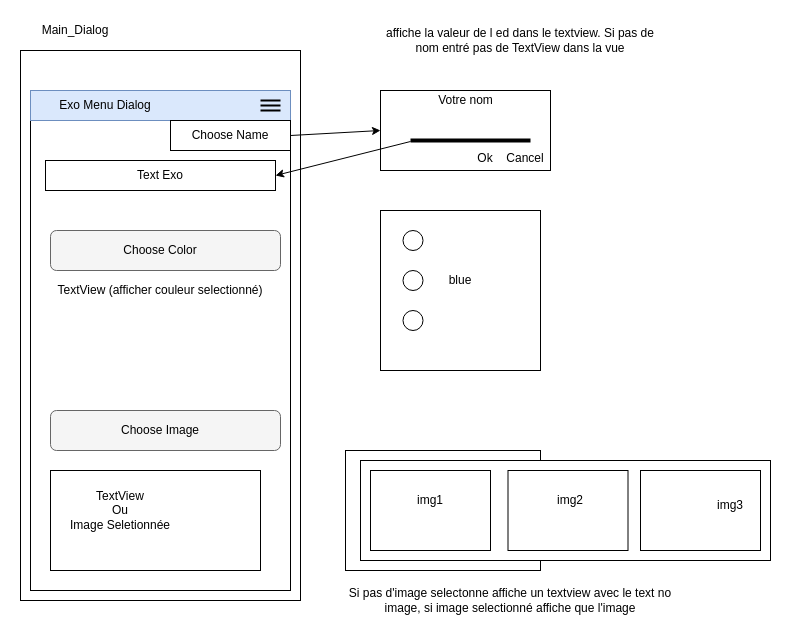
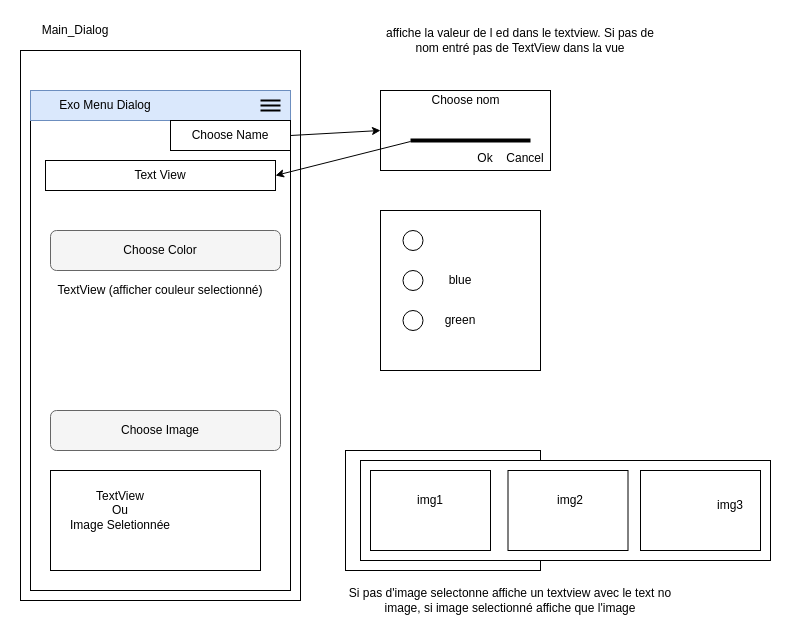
node "Votre nom": label "Votre nom" -> "Choose nom"
node "Text Exo": label "Text Exo" -> "Text View"
node "green": added
